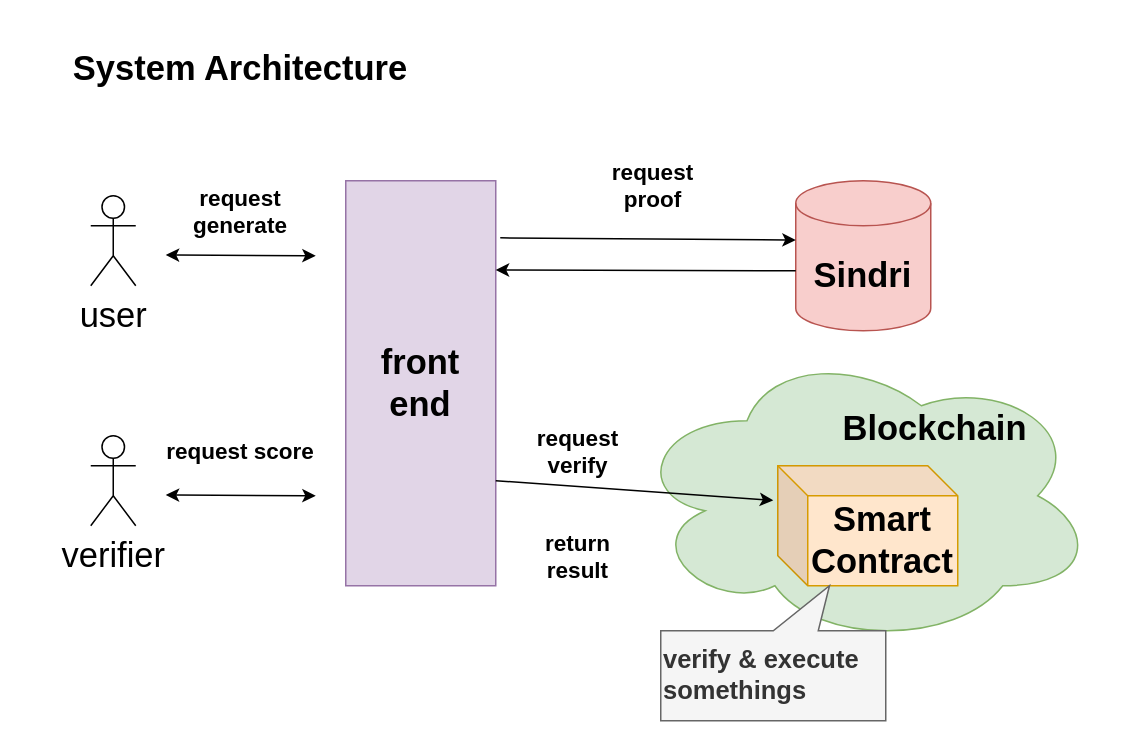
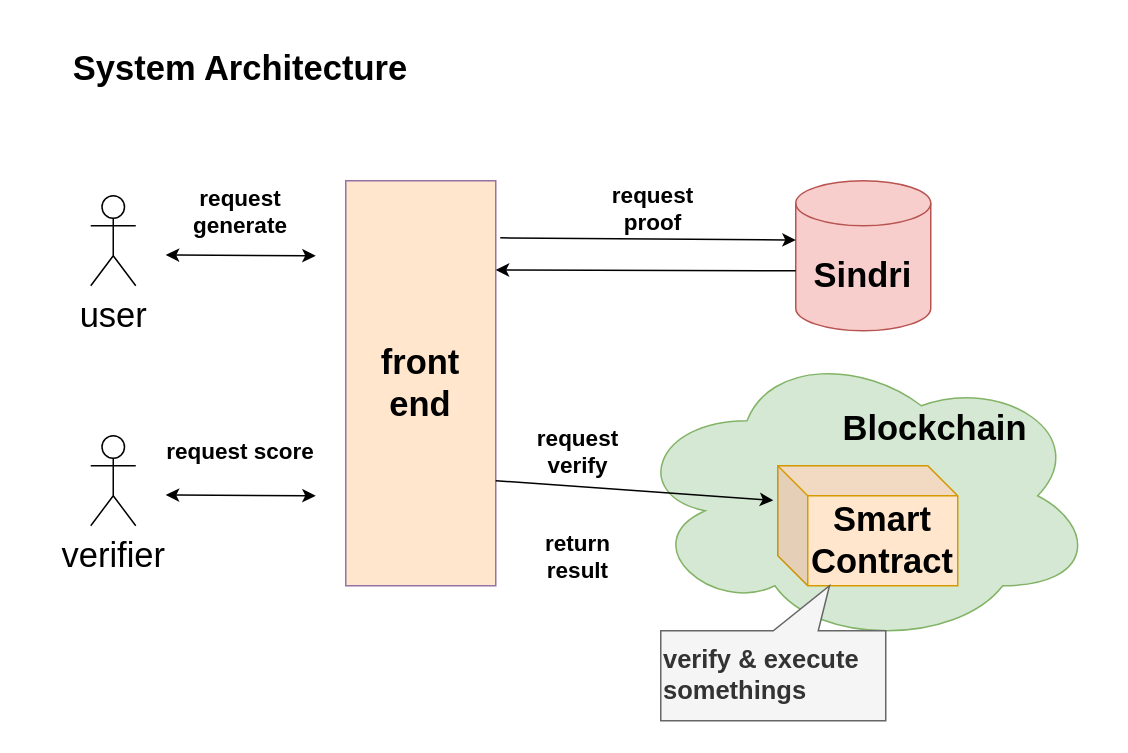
node "request proof": moved (653, 185) -> (653, 208)
node "front end": fillcolor #e1d5e7 -> #ffe6cc
